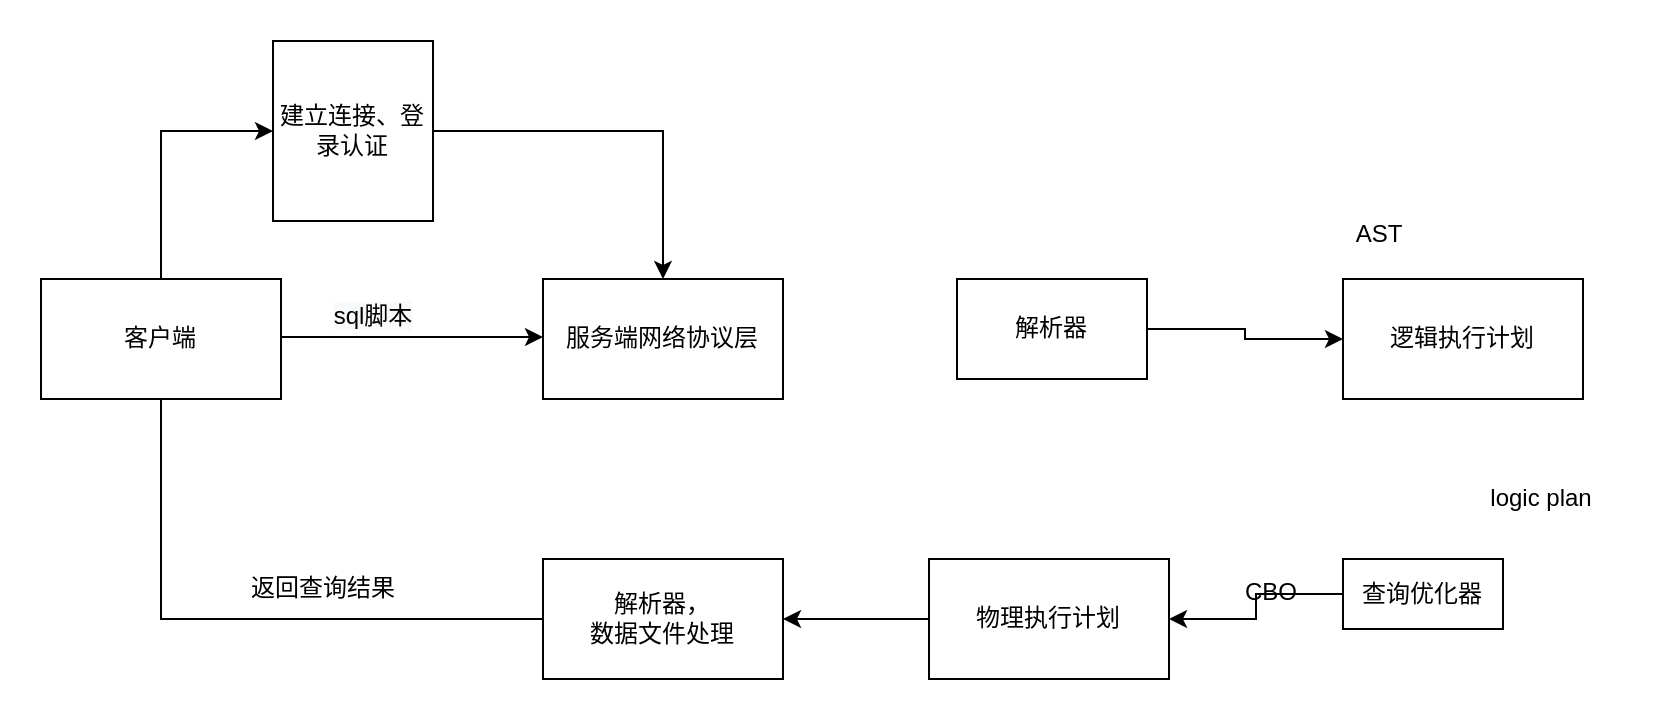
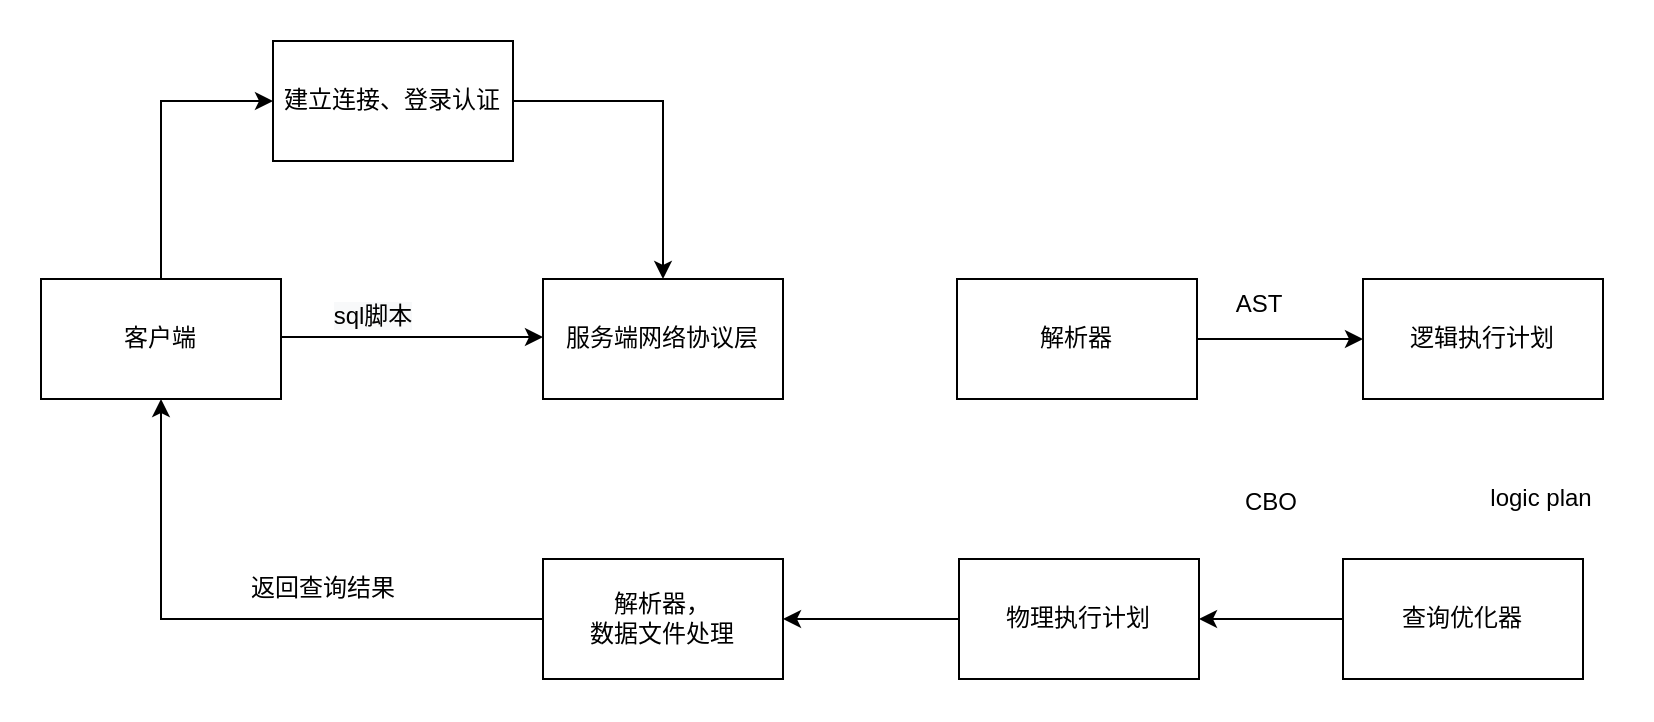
node "建立连接、登录认证": size 160x180 -> 240x120
node "AST": moved (1379, 235) -> (1259, 305)
node "解析器": size 190x100 -> 240x120
node "逻辑执行计划": moved (1463, 339) -> (1483, 339)
edge "客户端" -- "解析器， 数据文件处理": arrowhead none -> classic
node "CBO": moved (1271, 593) -> (1271, 503)
node "查询优化器": size 160x70 -> 240x120
node "物理执行计划": moved (1049, 619) -> (1079, 619)
